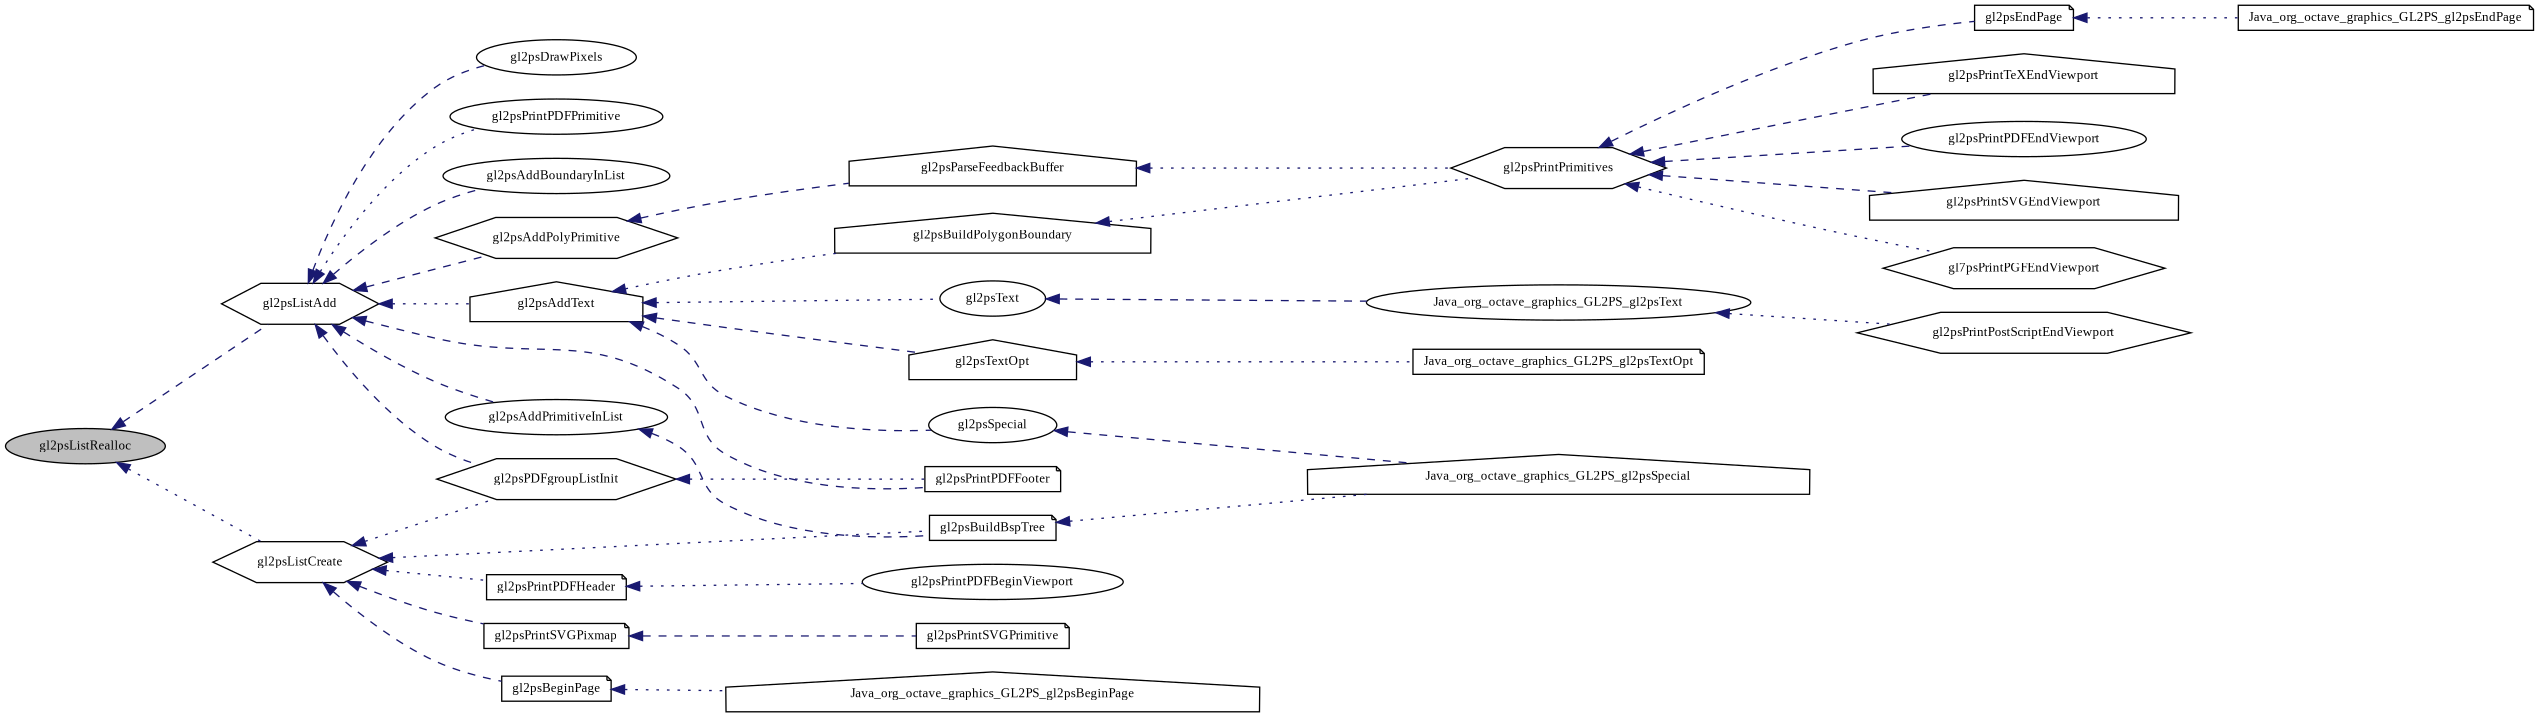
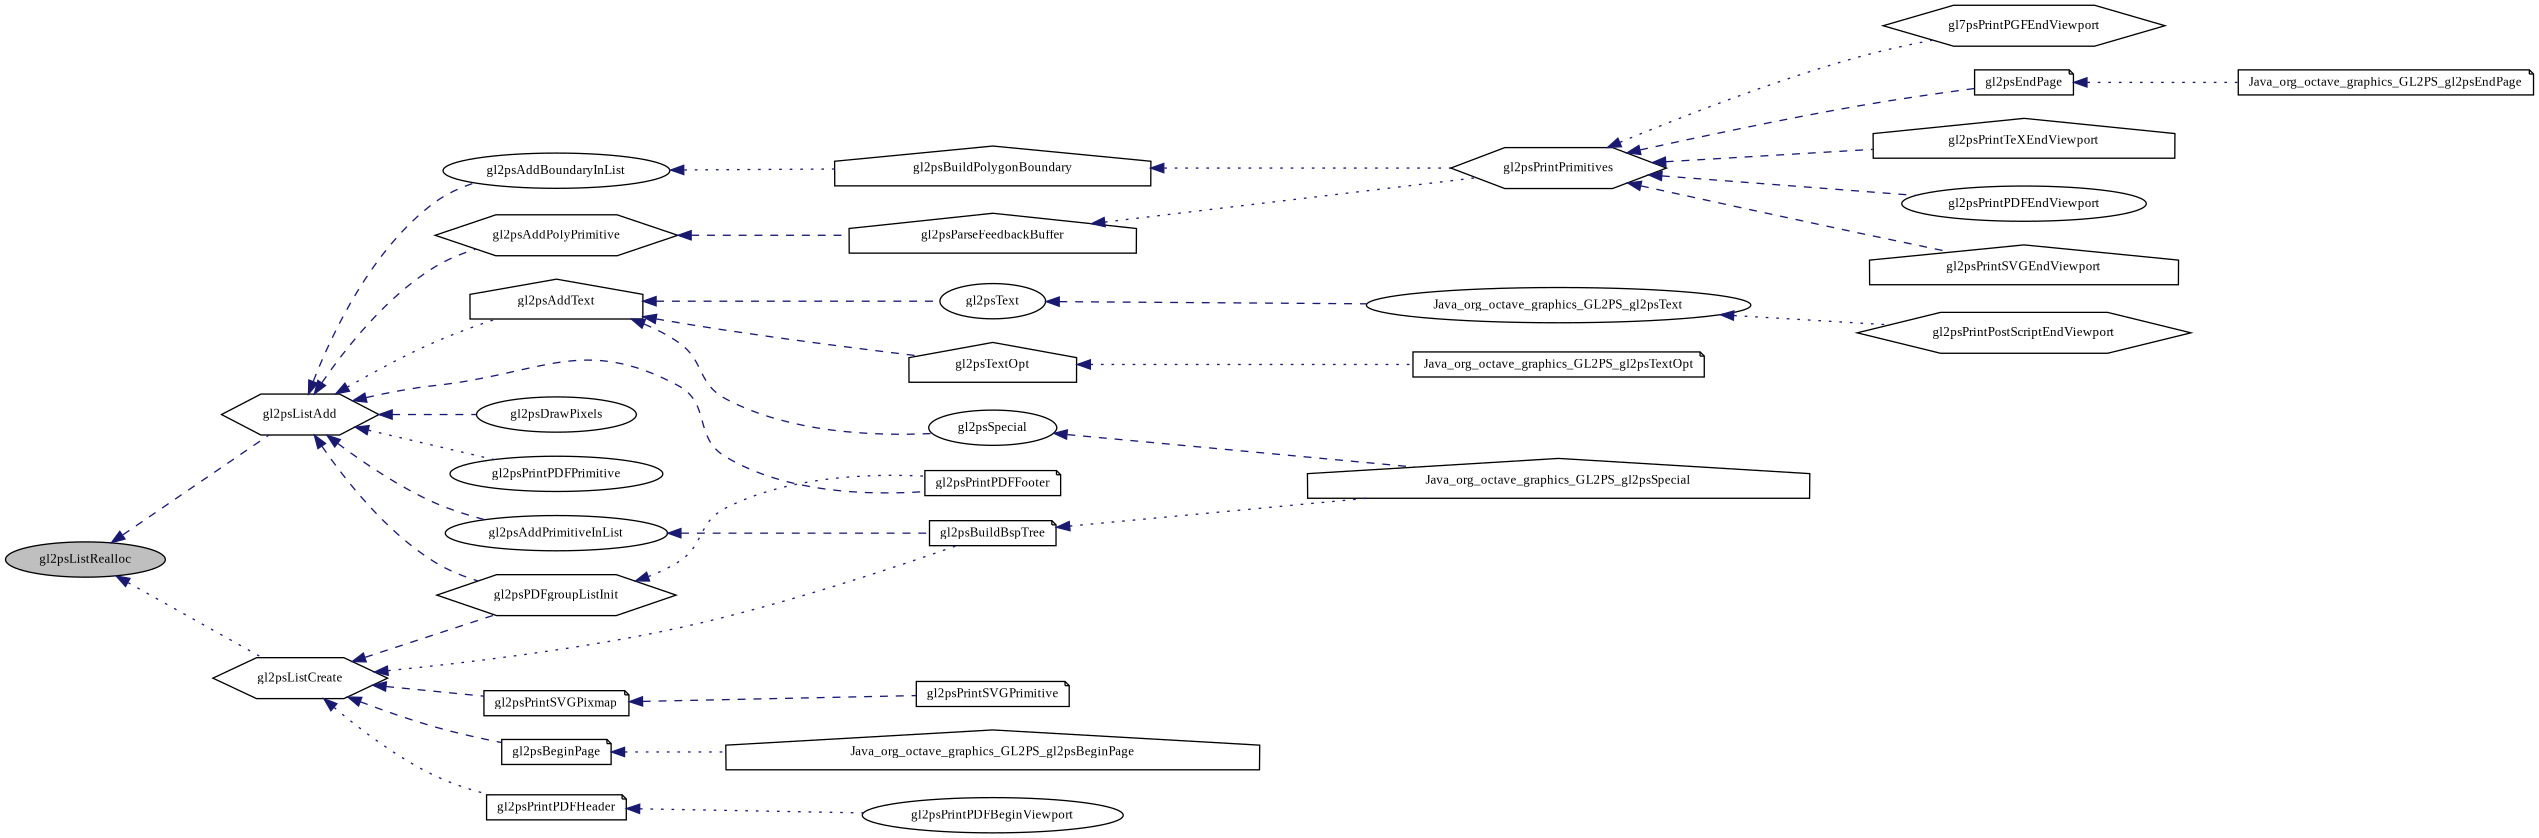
edge "gl2psBuildPolygonBoundary" -> "gl2psAddText": now "gl2psBuildPolygonBoundary" -> "gl2psAddBoundaryInList"
edge "gl2psText" -> "gl2psAddText": style dotted -> dashed
edge "gl2psPDFgroupListInit" -> "gl2psListCreate": style dotted -> dashed
